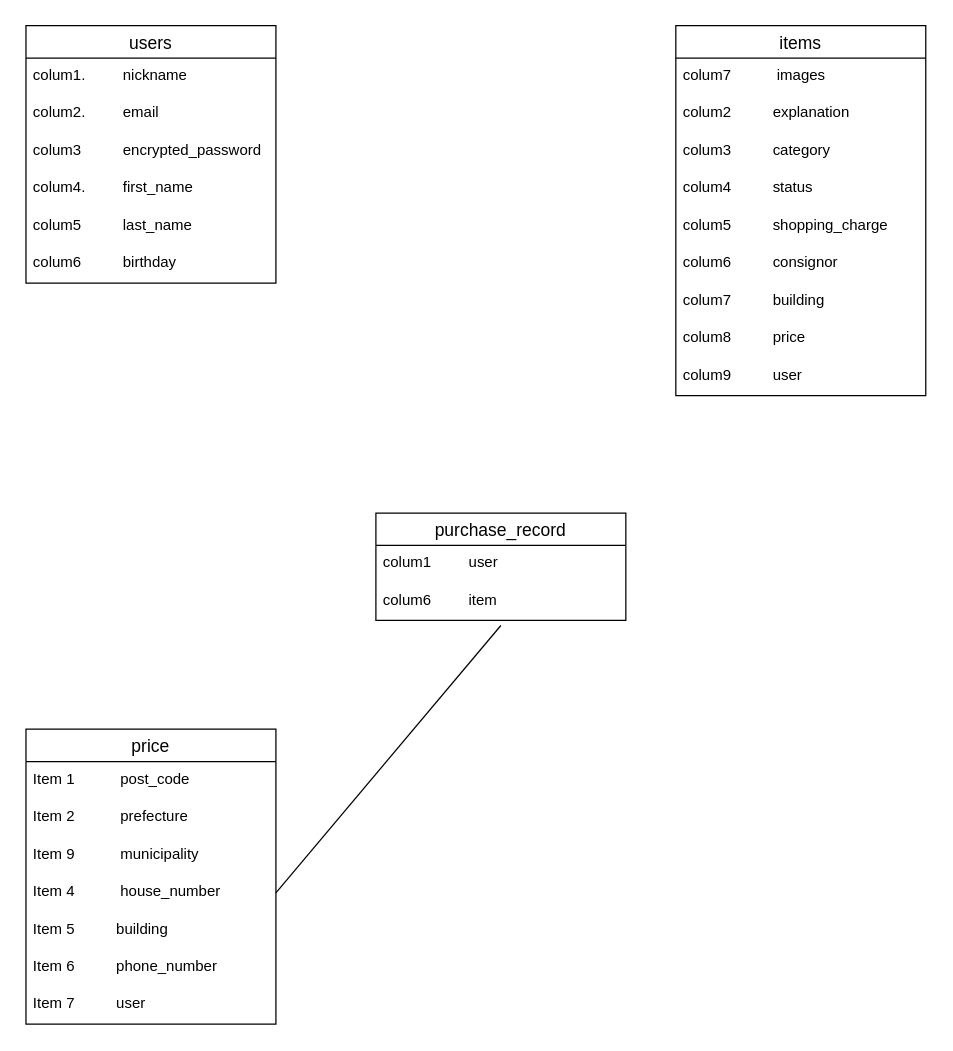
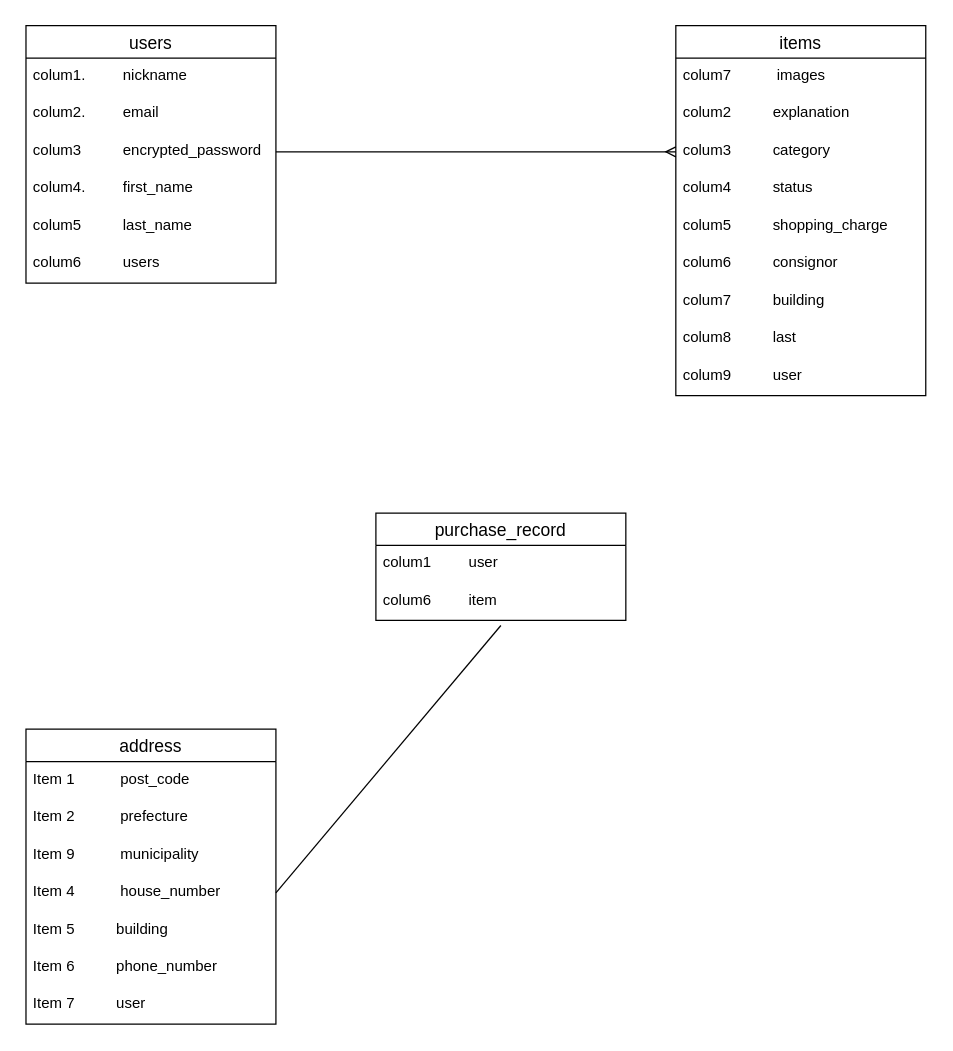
edge "colum3 encrypted_password" -> "colum3 category": added
node "colum6 birthday": label "colum6 birthday" -> "colum6 users"
node "colum8 price": label "colum8 price" -> "colum8 last"
node "price": label "price" -> "address"
